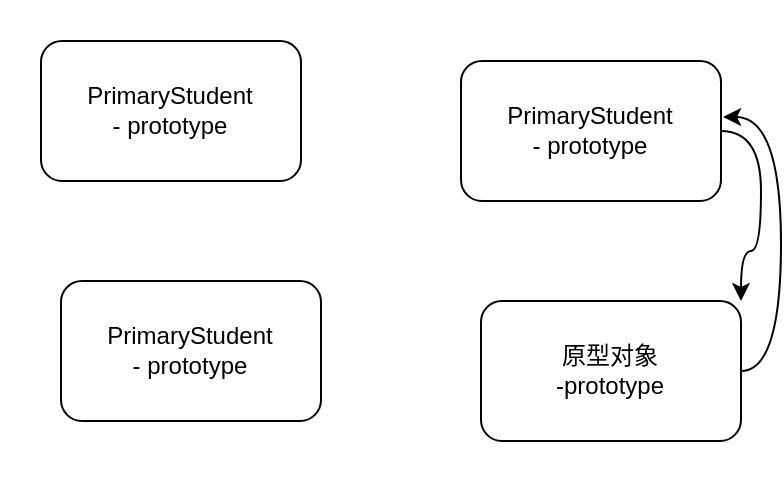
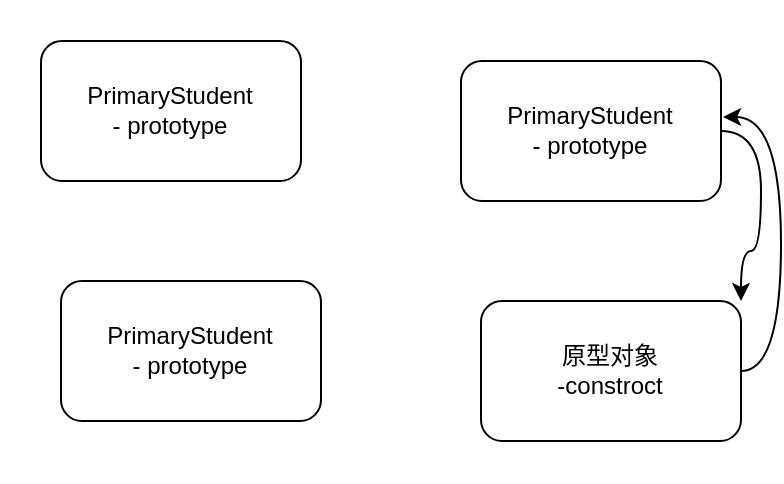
node "原型对象 -prototype": label "原型对象 -prototype" -> "原型对象 -constroct"
